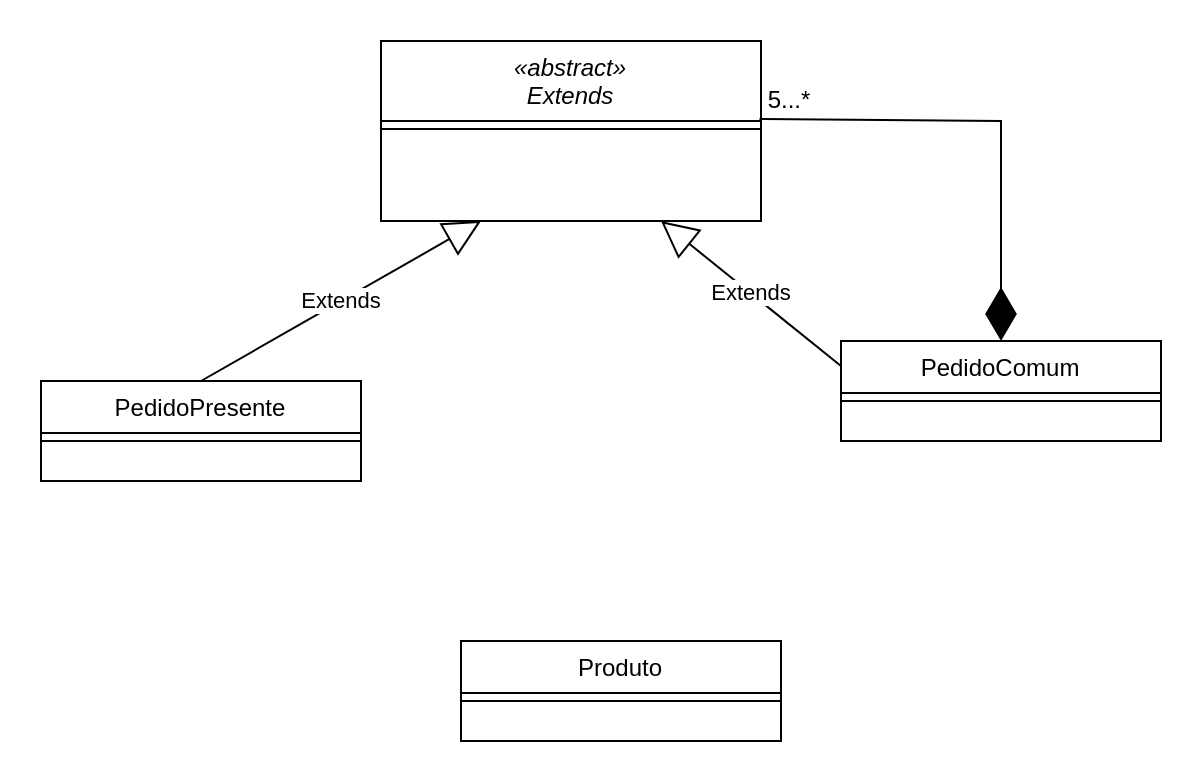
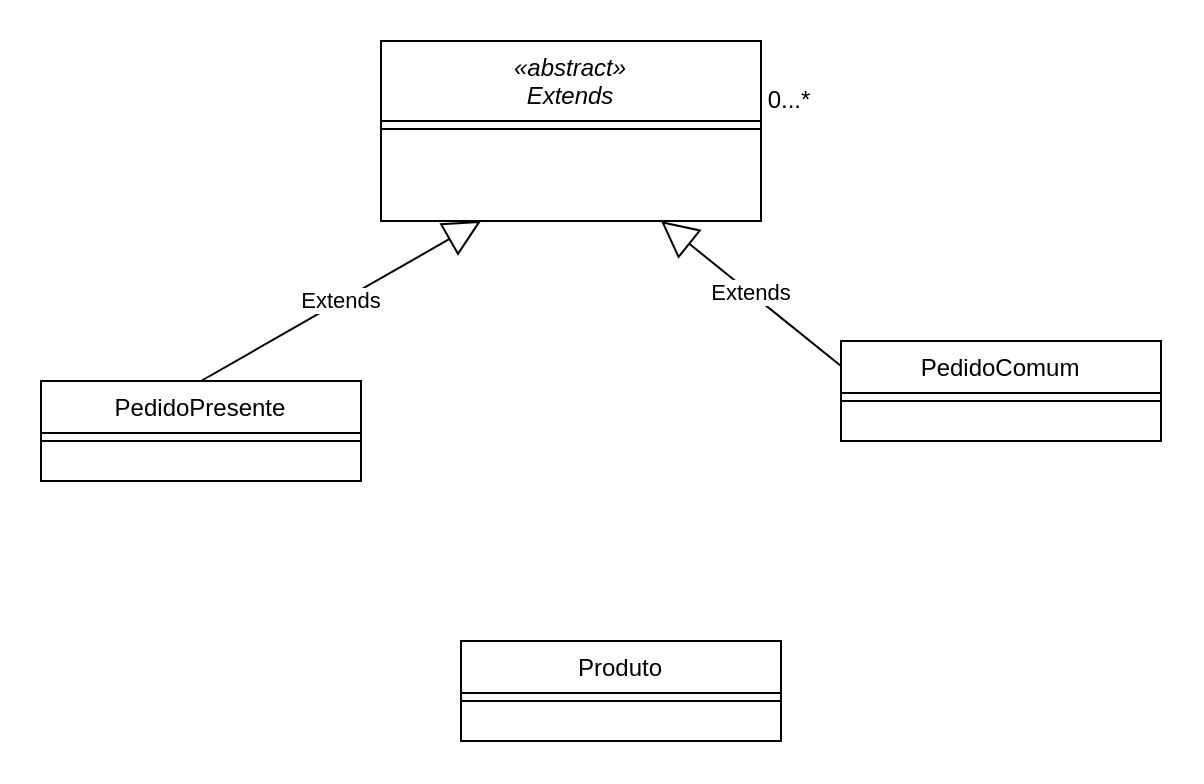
node "5...*": label "5...*" -> "0...*"
edge "«abstract» Extends" -> "PedidoComum": removed
